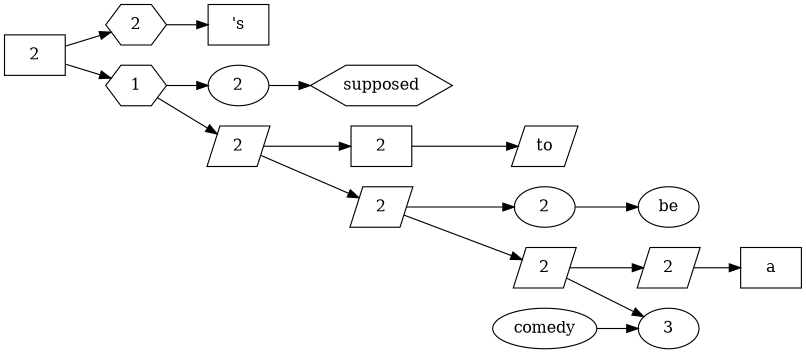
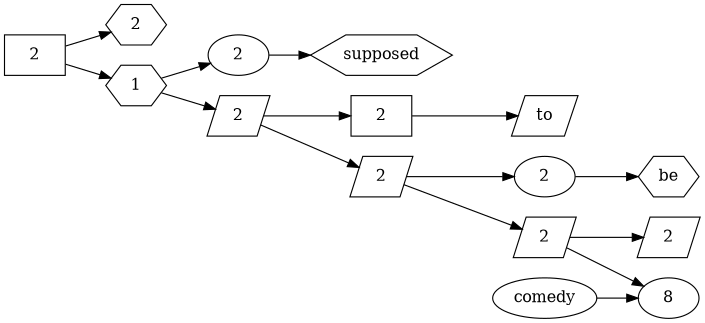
node "'s": removed
node "be": shape ellipse -> hexagon
node "a": removed
node "3": label "3" -> "8"
